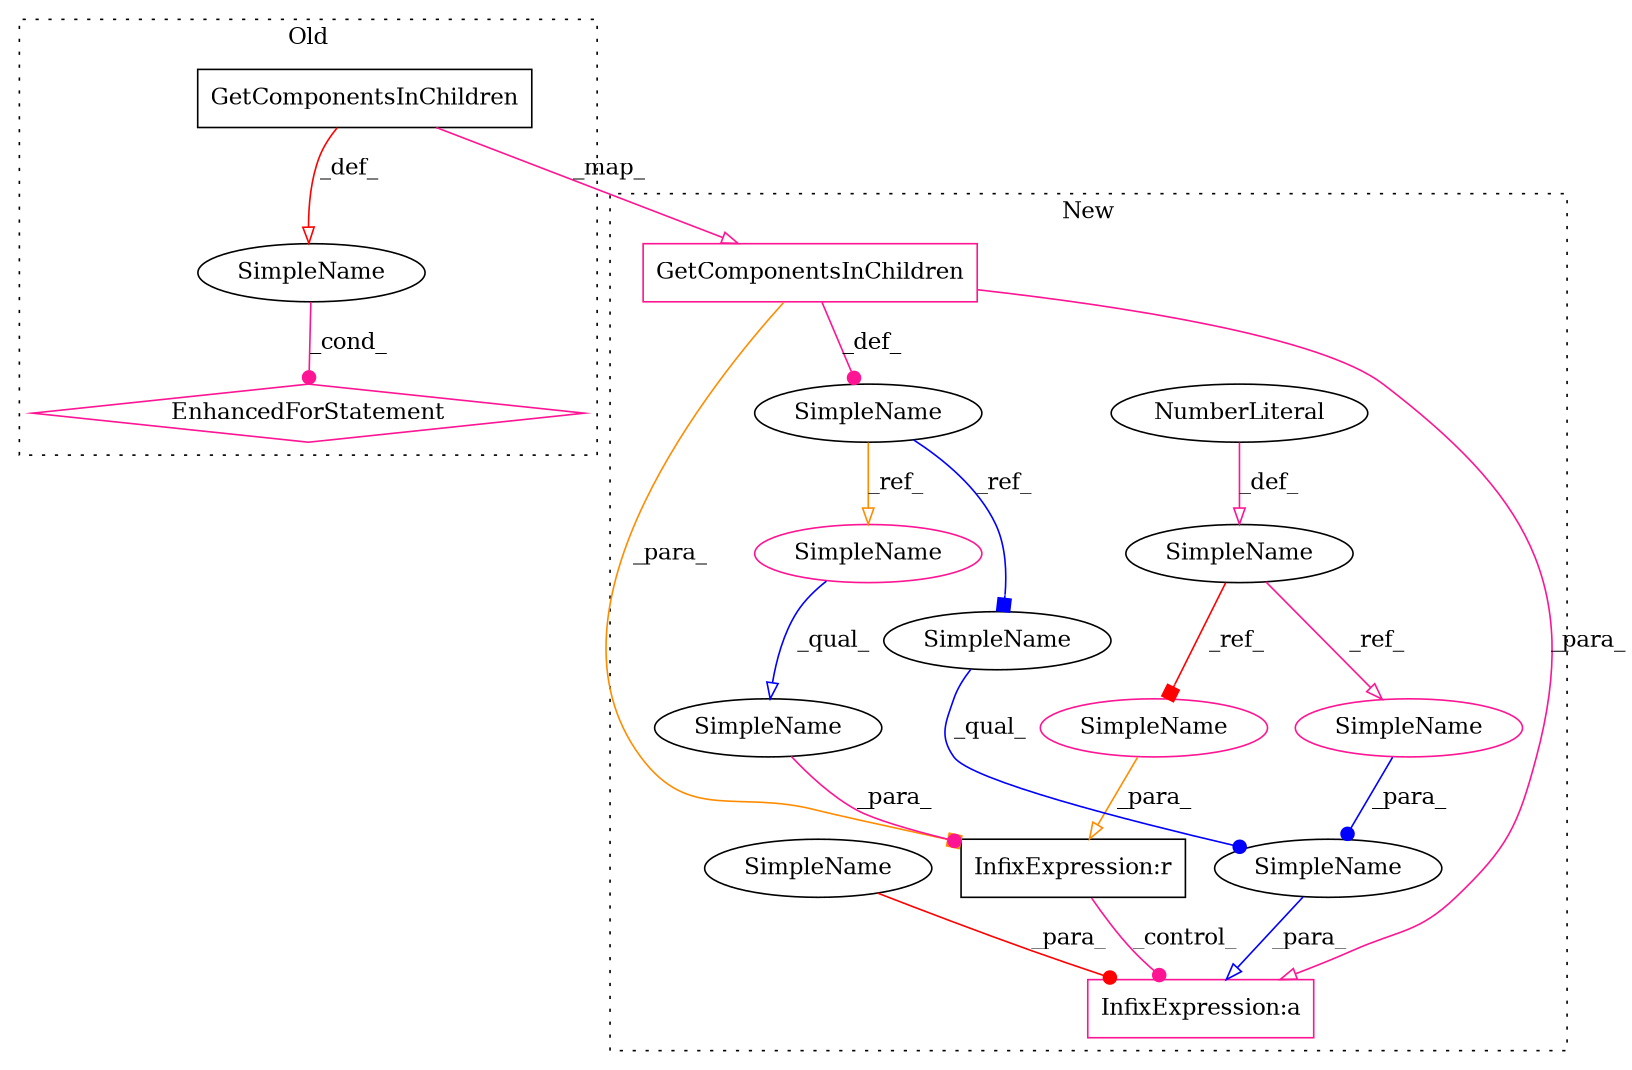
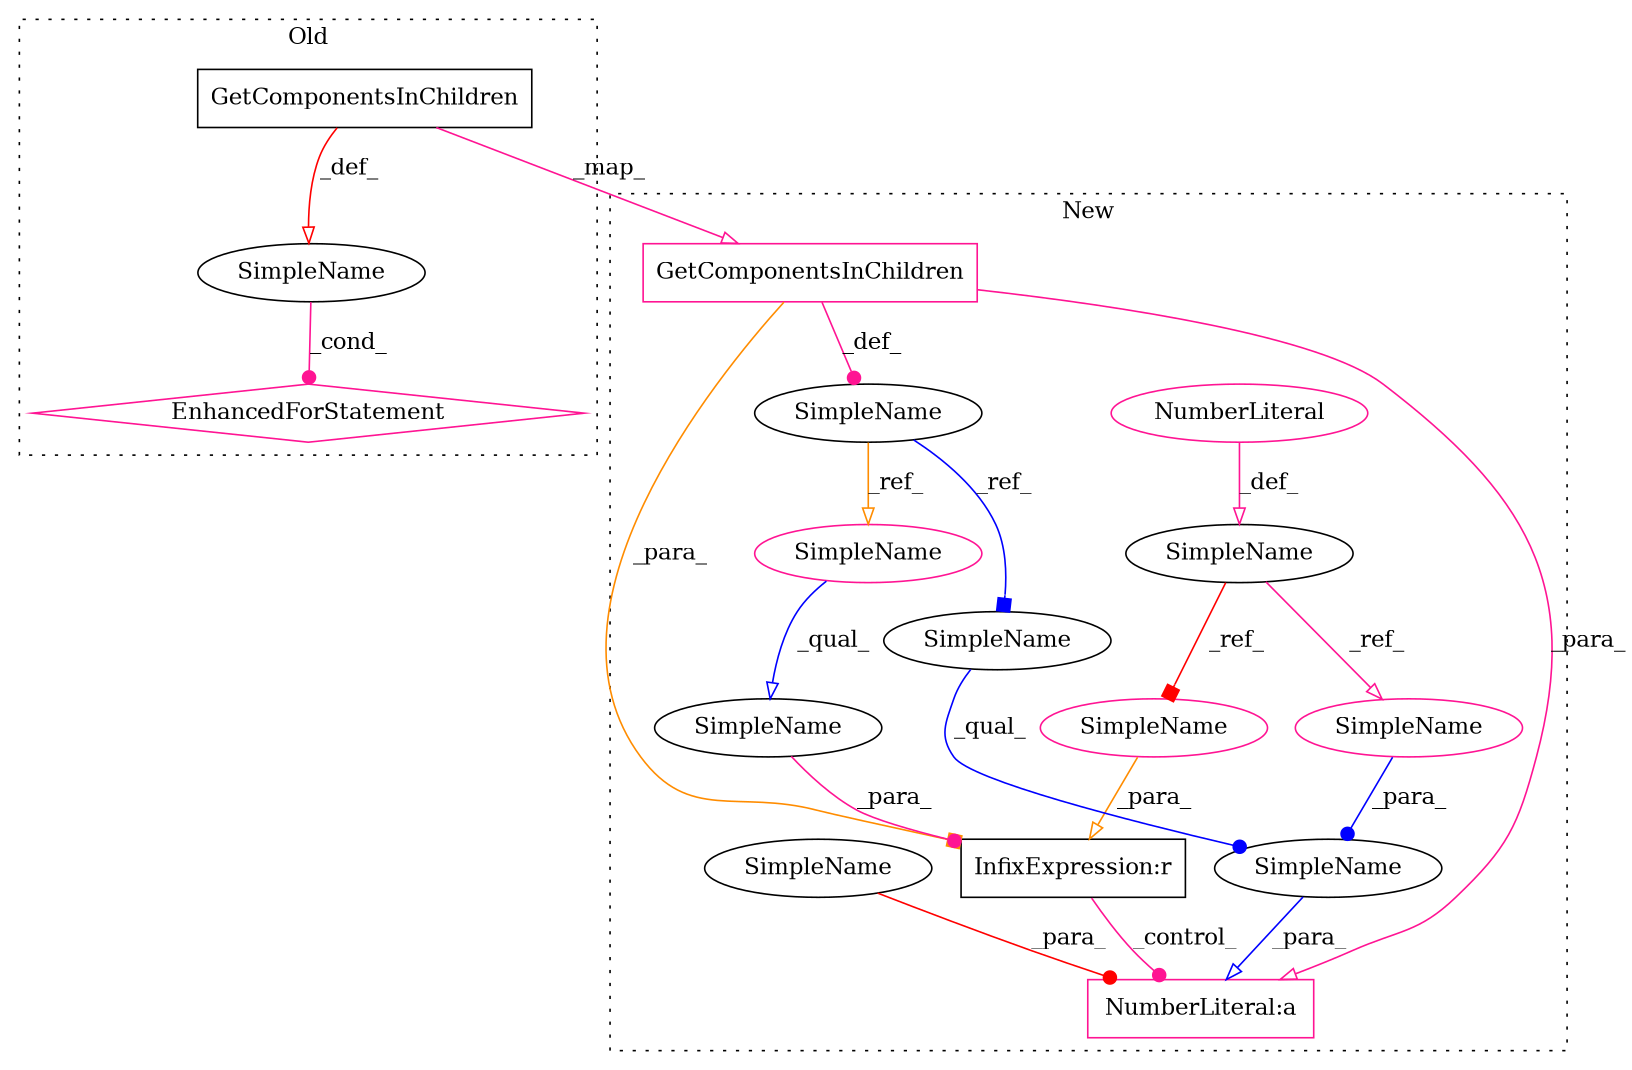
node "NumberLiteral": color black -> deeppink
node "InfixExpression:a": label "InfixExpression:a" -> "NumberLiteral:a"
